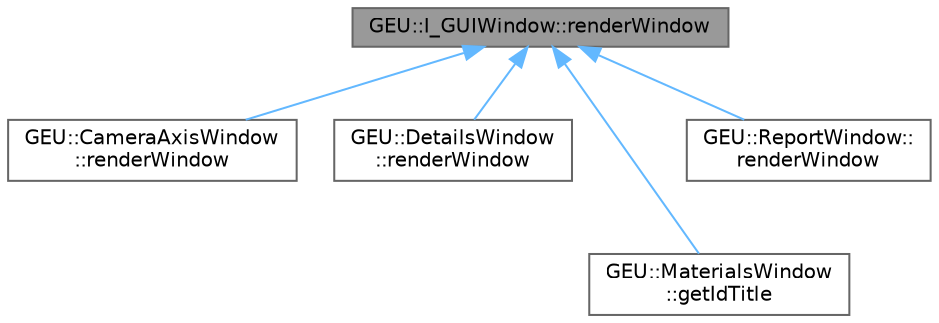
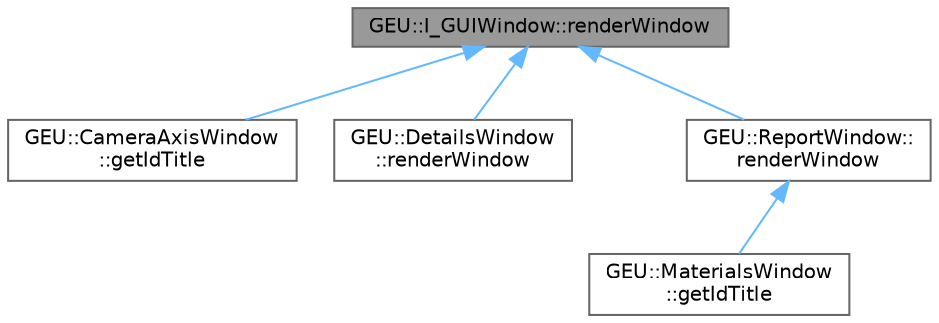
node "GEU::CameraAxisWindow ::renderWindow": label "GEU::CameraAxisWindow ::renderWindow" -> "GEU::CameraAxisWindow ::getIdTitle"
edge "GEU::MaterialsWindow ::getIdTitle" -> "GEU::I_GUIWindow::renderWindow": now "GEU::MaterialsWindow ::getIdTitle" -> "GEU::ReportWindow:: renderWindow"
